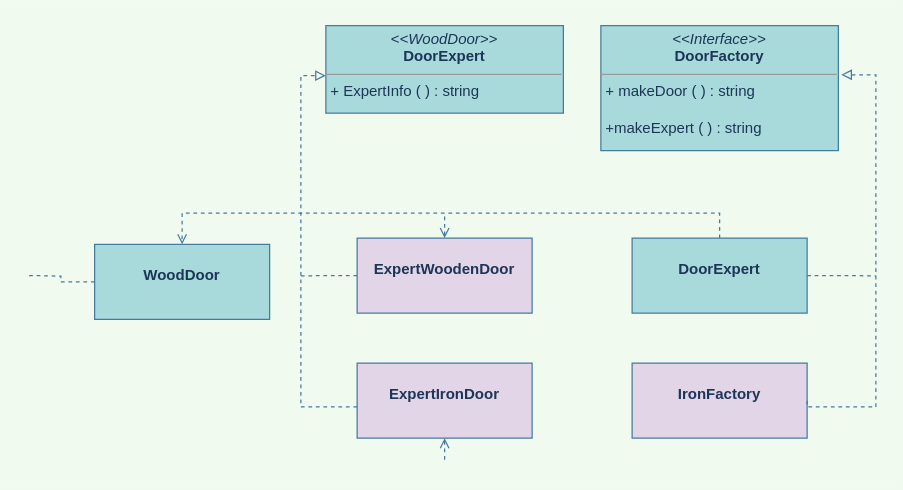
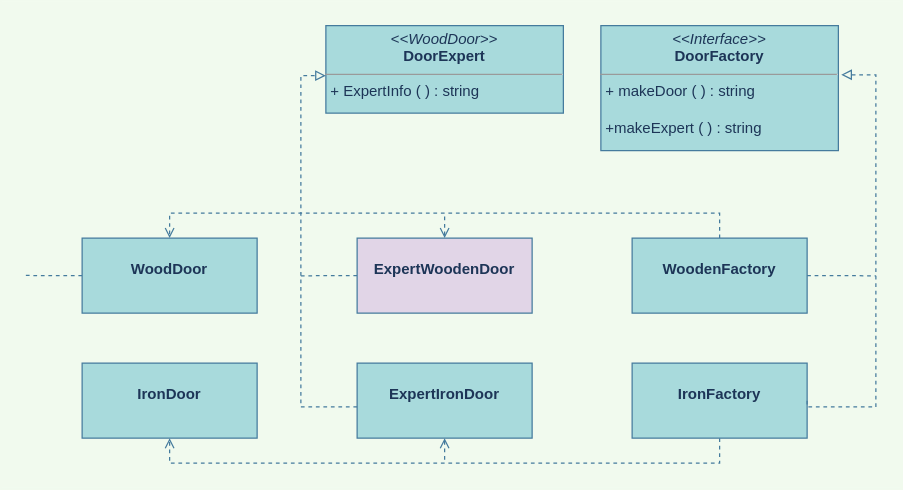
node "DoorExpert": label "DoorExpert" -> "WoodenFactory"
node "WoodDoor": moved (182, 282) -> (169, 276)
node "IronDoor": added
node "ExpertIronDoor": fillcolor #e1d5e7 -> #a8dadc
node "IronFactory": fillcolor #e1d5e7 -> #a8dadc
edge "IronFactory" -> "IronDoor": added
